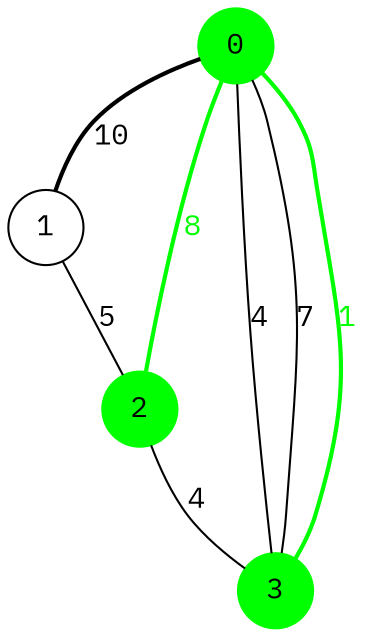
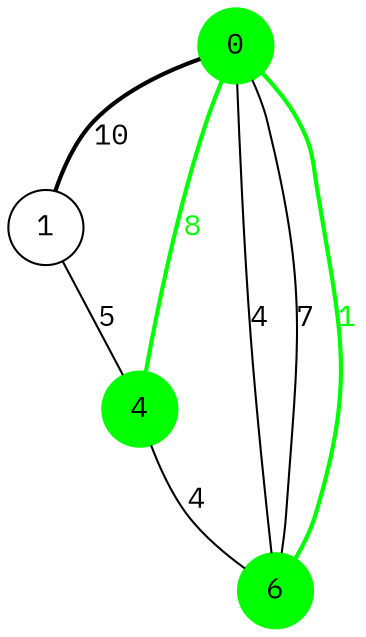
node "2": label "2" -> "4"
node "3": label "3" -> "6"
